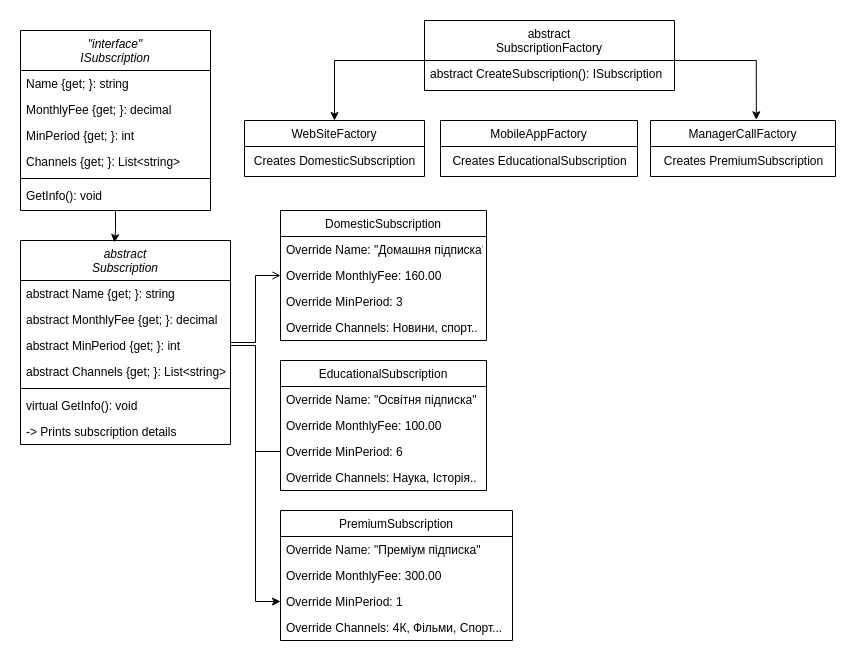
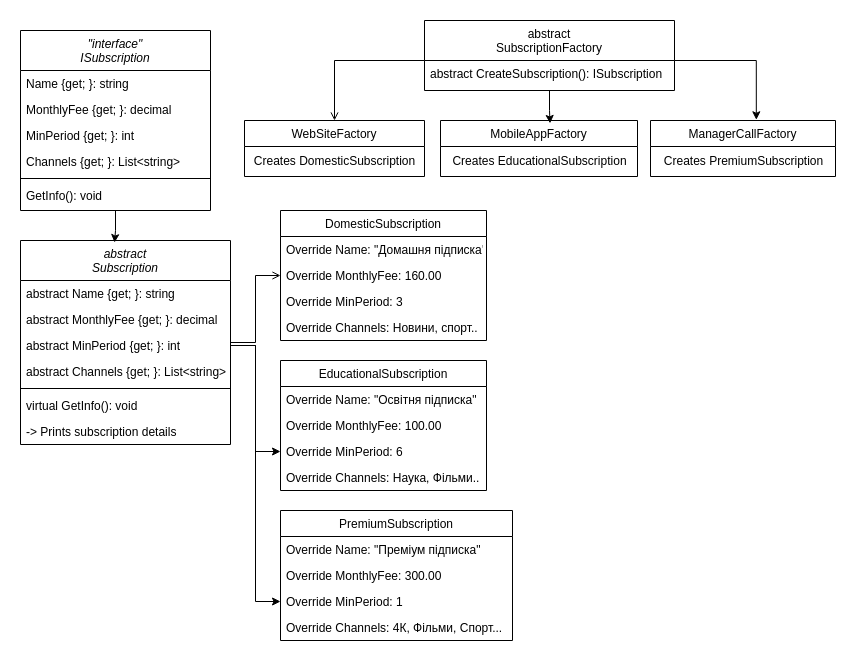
edge "abstract SubscriptionFactory" -> "MobileAppFactory": added
edge "abstract CreateSubscription(): ISubscription" -> "WebSiteFactory": arrowhead classic -> open
edge "abstract MinPeriod {get; }: int" -- "Override MinPeriod: 6": arrowhead none -> classic
node "Override Channels: Наука, Історія..": label "Override Channels: Наука, Історія.." -> "Override Channels: Наука, Фільми.."
